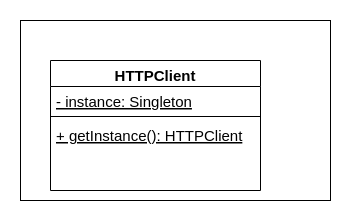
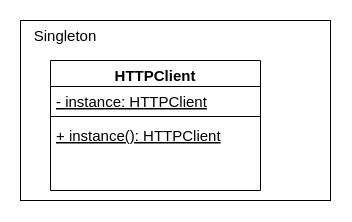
node "Singleton": added
node "- instance: Singleton": label "- instance: Singleton" -> "- instance: HTTPClient"
node "+ getInstance(): HTTPClient": label "+ getInstance(): HTTPClient" -> "+ instance(): HTTPClient"
